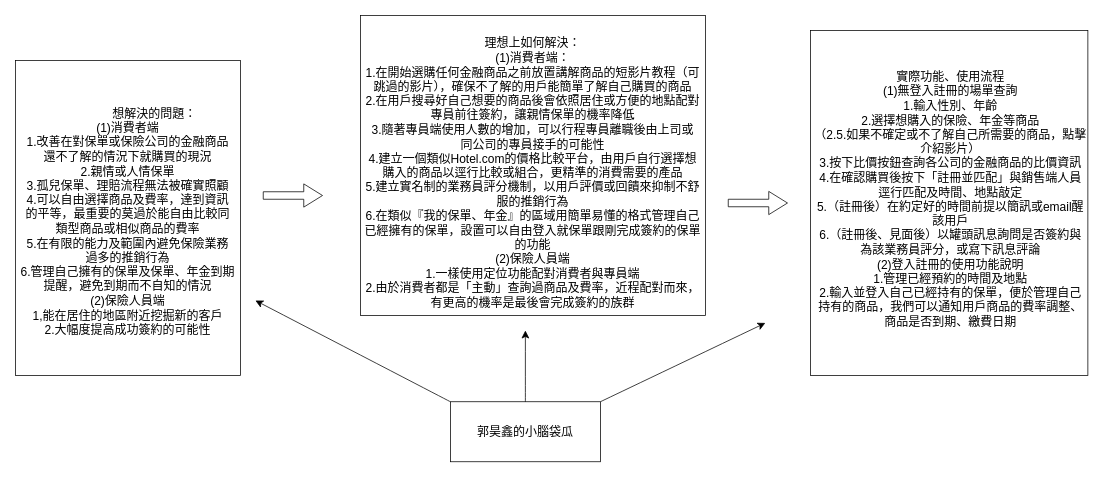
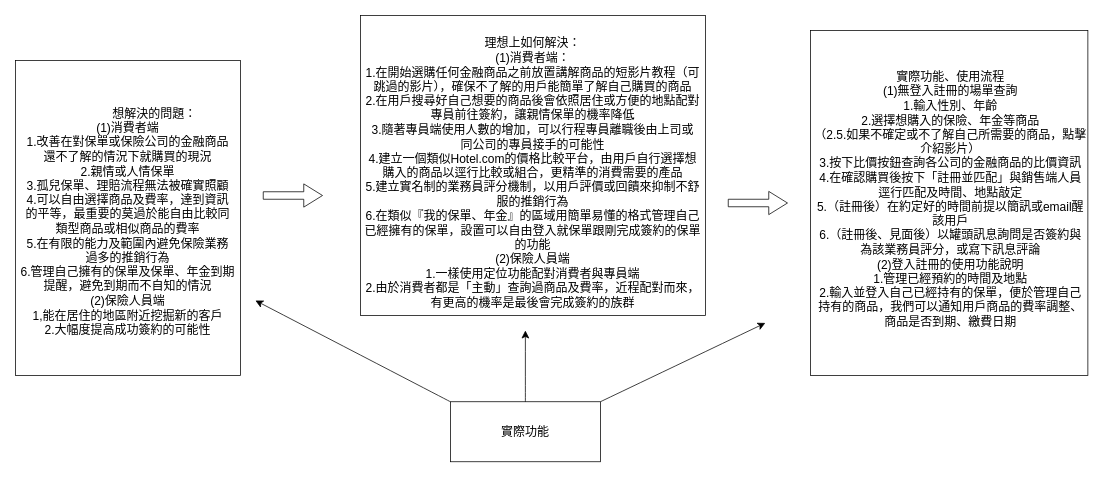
node "郭昊鑫的小腦袋瓜": label "郭昊鑫的小腦袋瓜" -> "實際功能"
